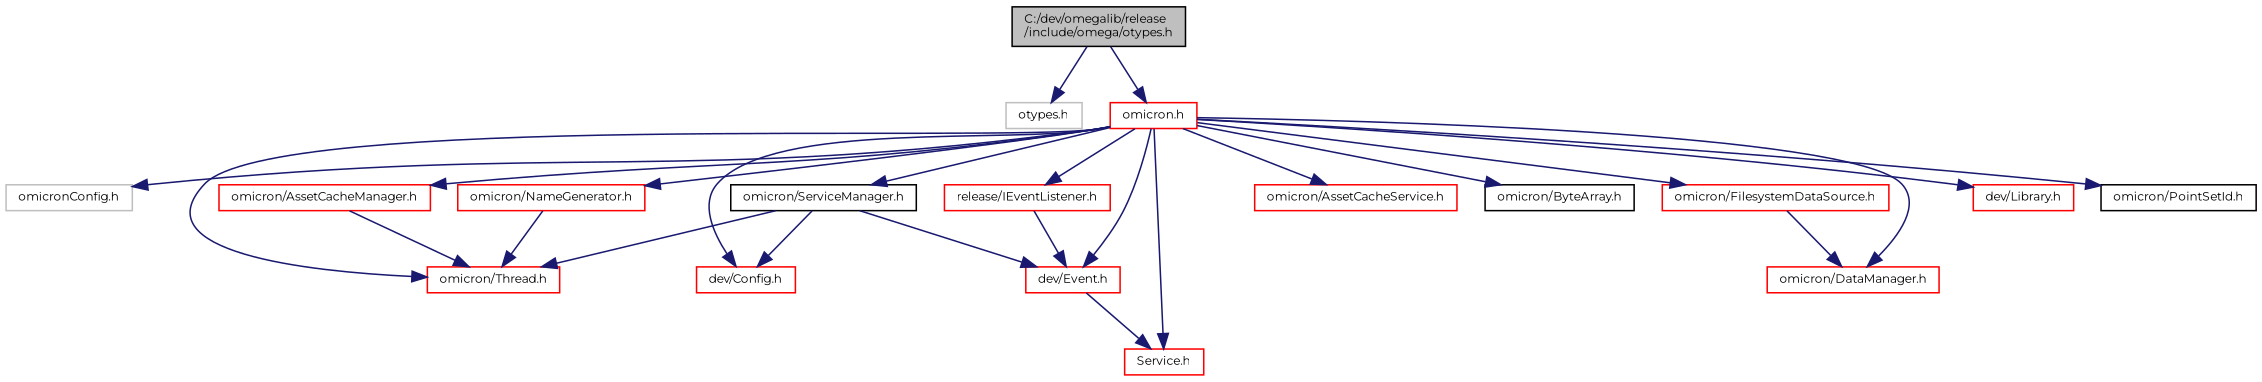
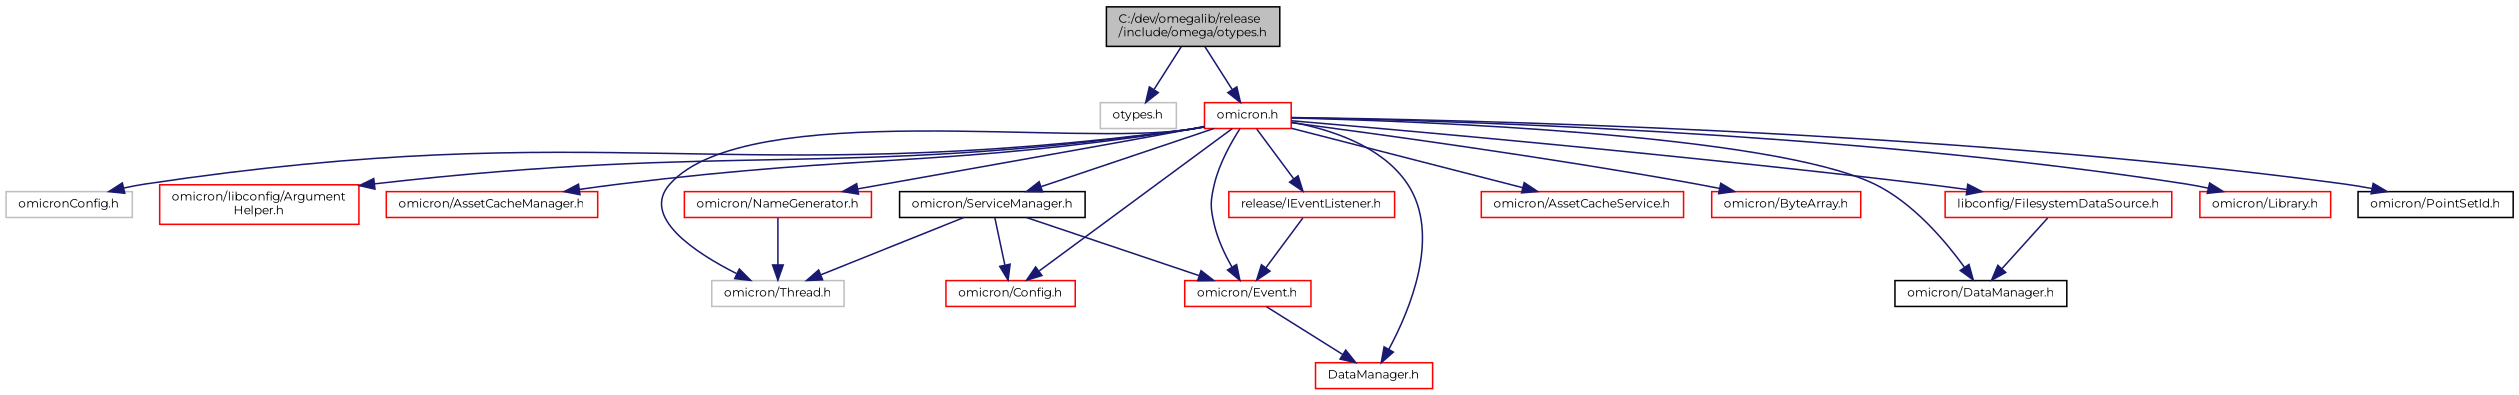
node "omicron/ByteArray.h": color black -> red
node "omicron/FilesystemDataSource.h": label "omicron/FilesystemDataSource.h" -> "libconfig/FilesystemDataSource.h"
node "dev/Library.h": label "dev/Library.h" -> "omicron/Library.h"
node "omicron/libconfig/Argument Helper.h": added
edge "omicron/AssetCacheManager.h" -> "omicron/Thread.h": removed
node "omicron/Thread.h": color red -> grey75
node "dev/Config.h": label "dev/Config.h" -> "omicron/Config.h"
node "dev/Event.h": label "dev/Event.h" -> "omicron/Event.h"
node "omicron/DataManager.h": color red -> black
node "Service.h": label "Service.h" -> "DataManager.h"
